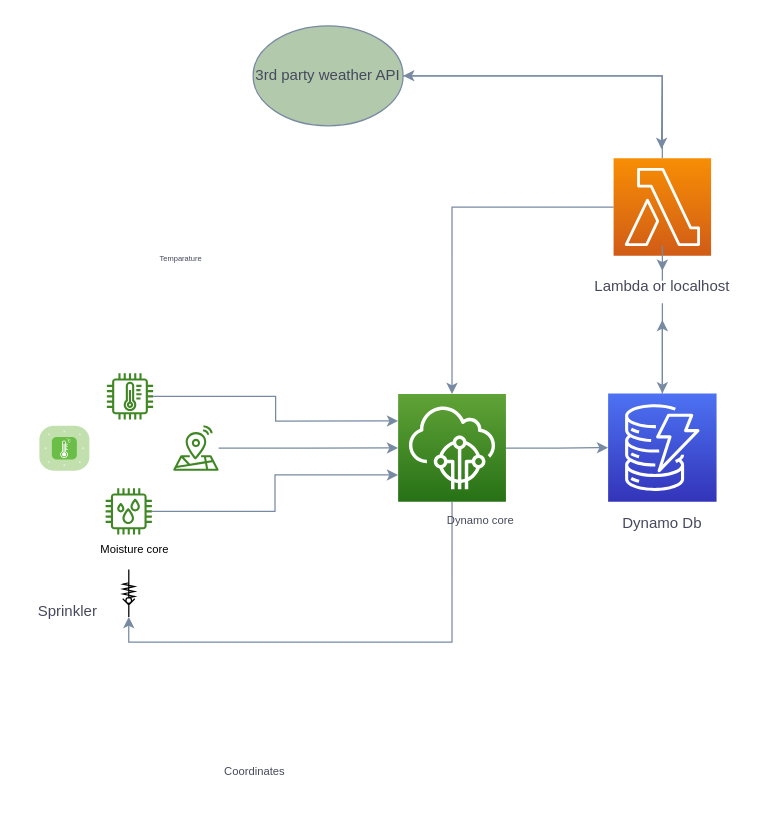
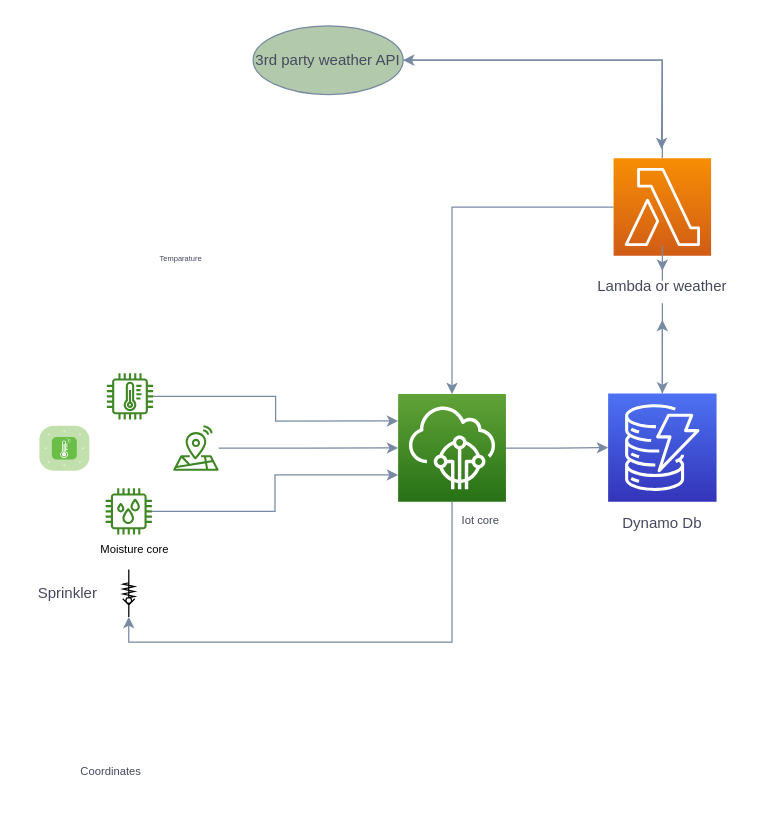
node "3rd party weather API": size 150x100 -> 150x69
node "Lambda or localhost": label "Lambda or localhost" -> "Lambda or weather"
node "Dynamo core": label "Dynamo core" -> "Iot core"
node "Sprinkler": moved (69, 612) -> (69, 593)
node "Coordinates": moved (254, 771) -> (110, 771)
